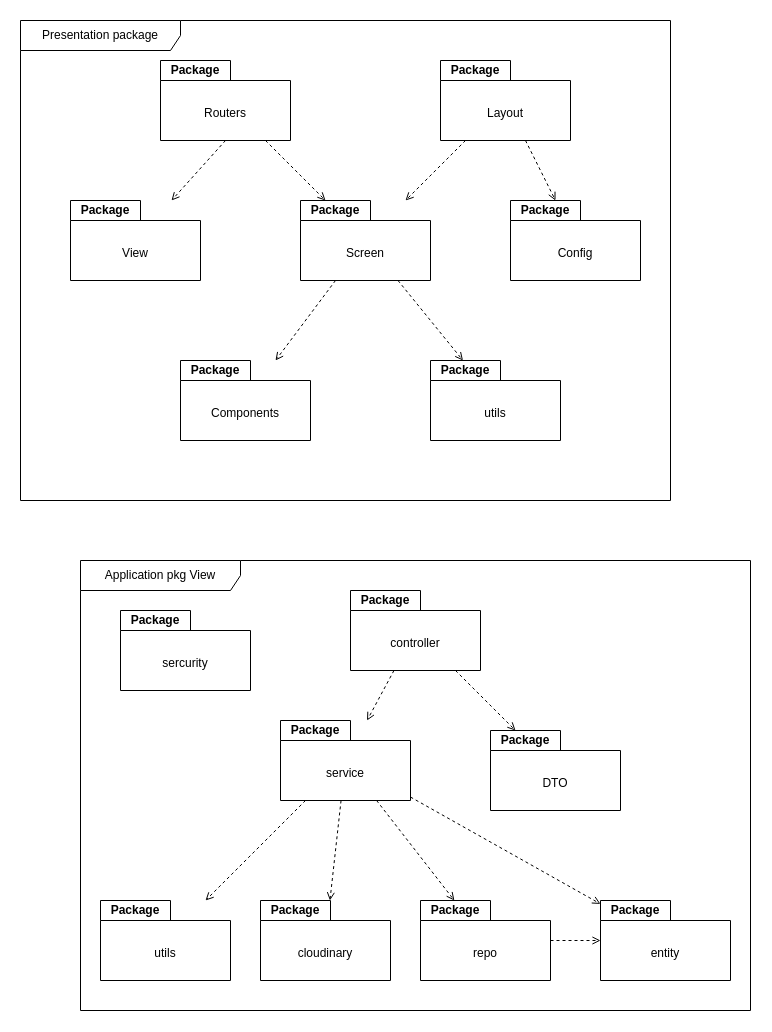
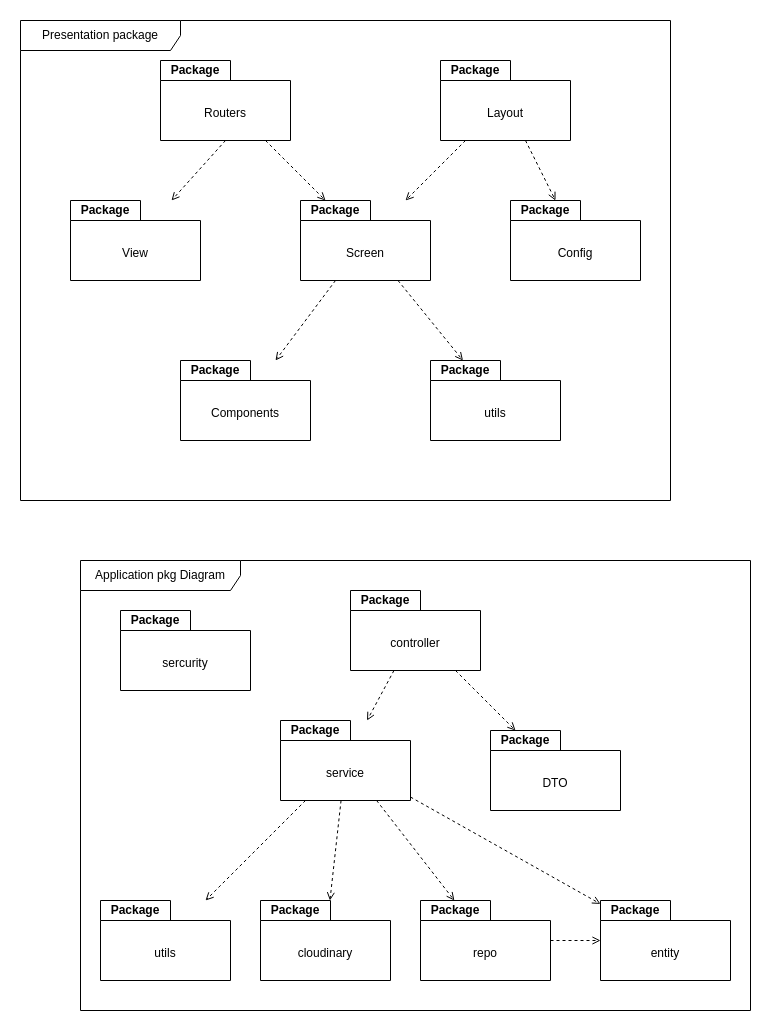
node "Application pkg View": label "Application pkg View" -> "Application pkg Diagram"
